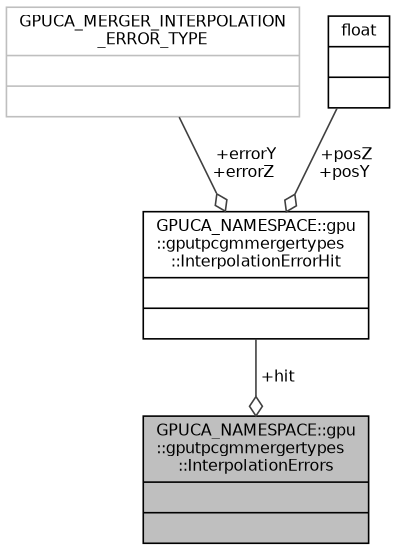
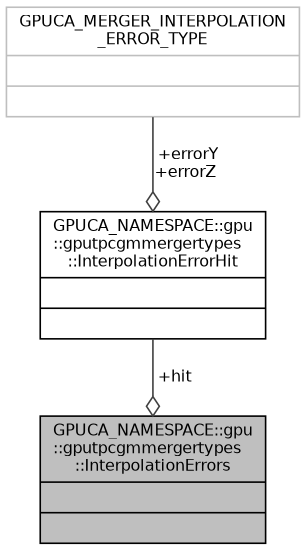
node "float": removed
